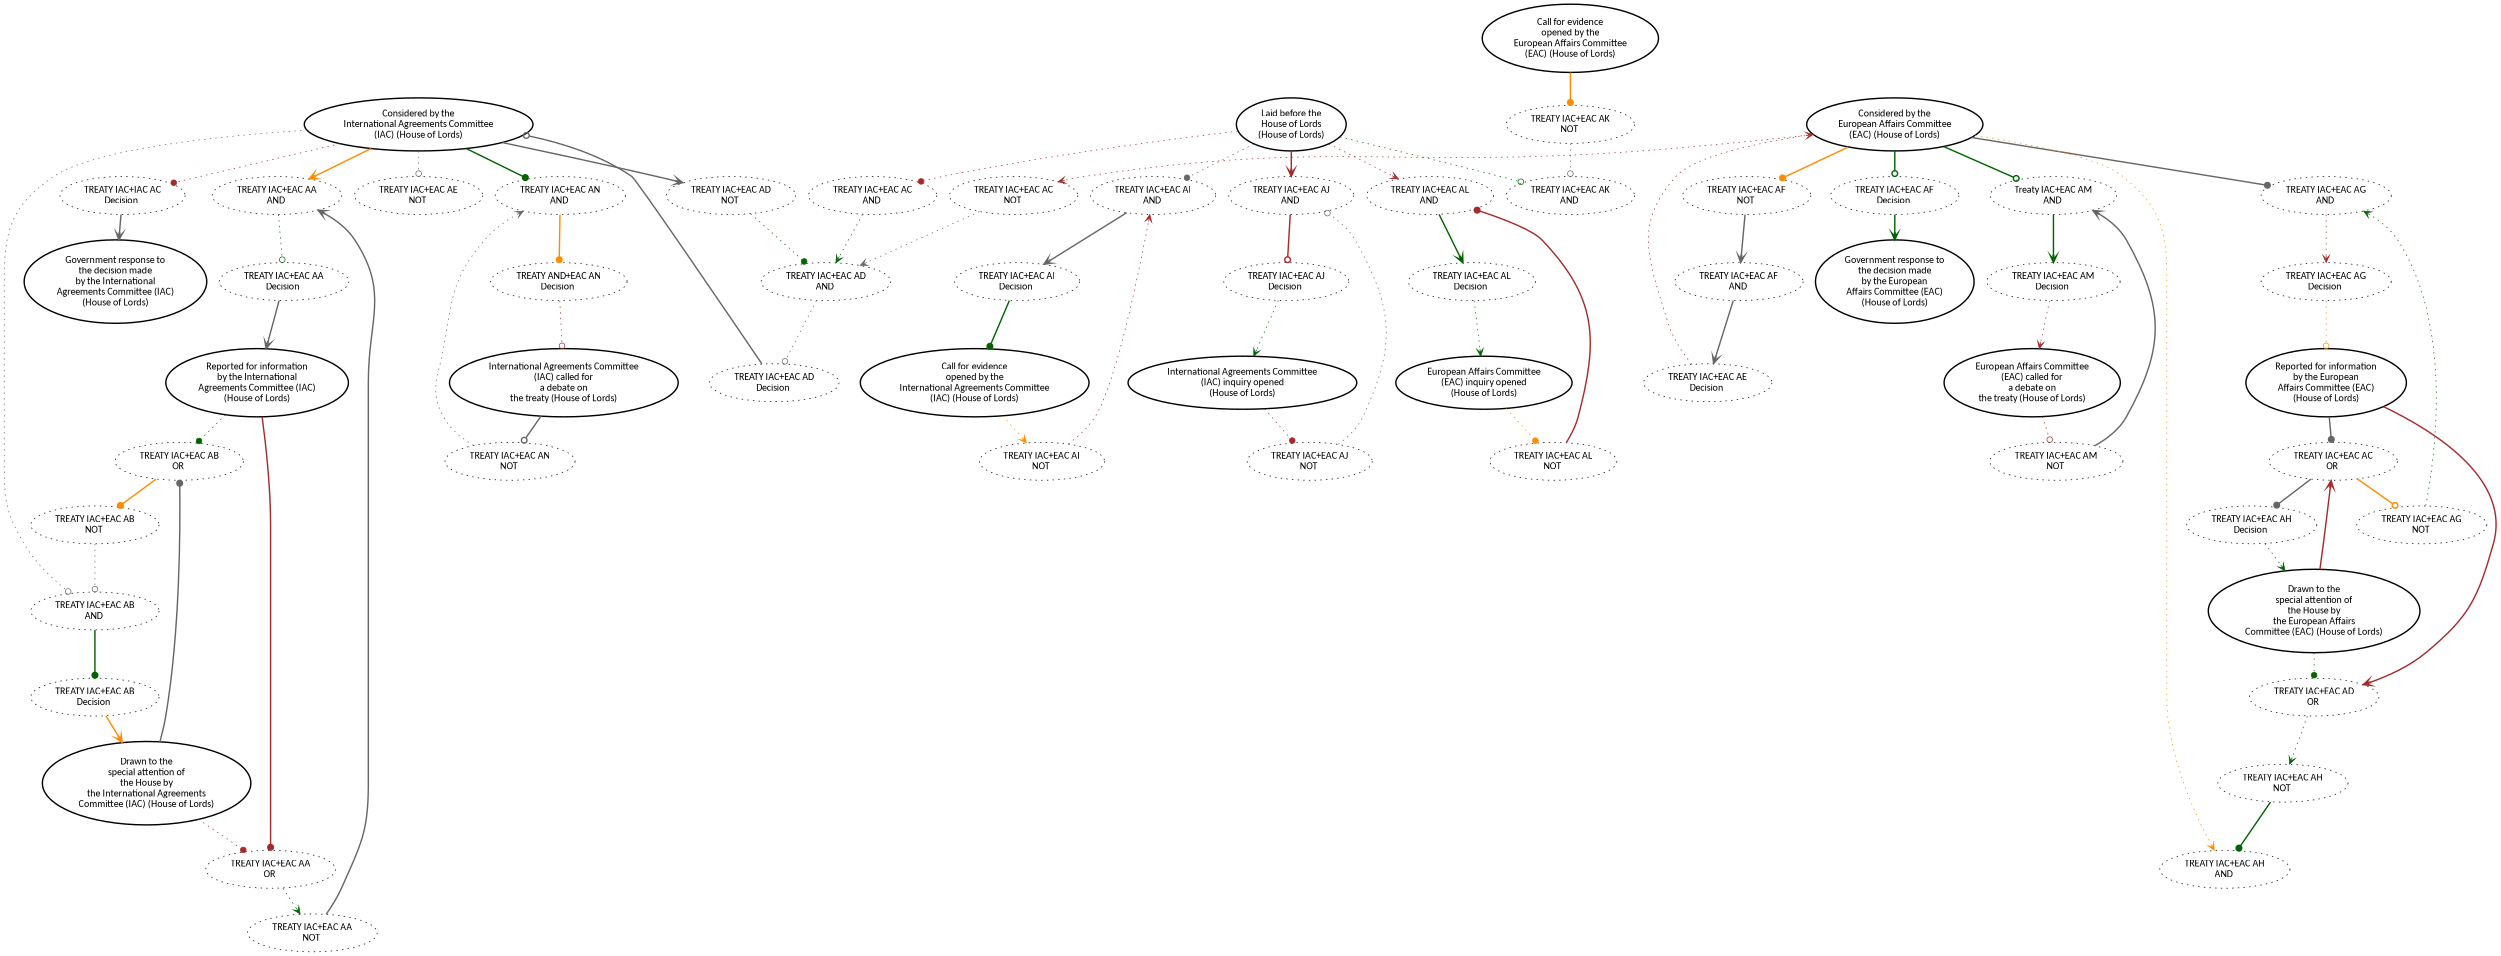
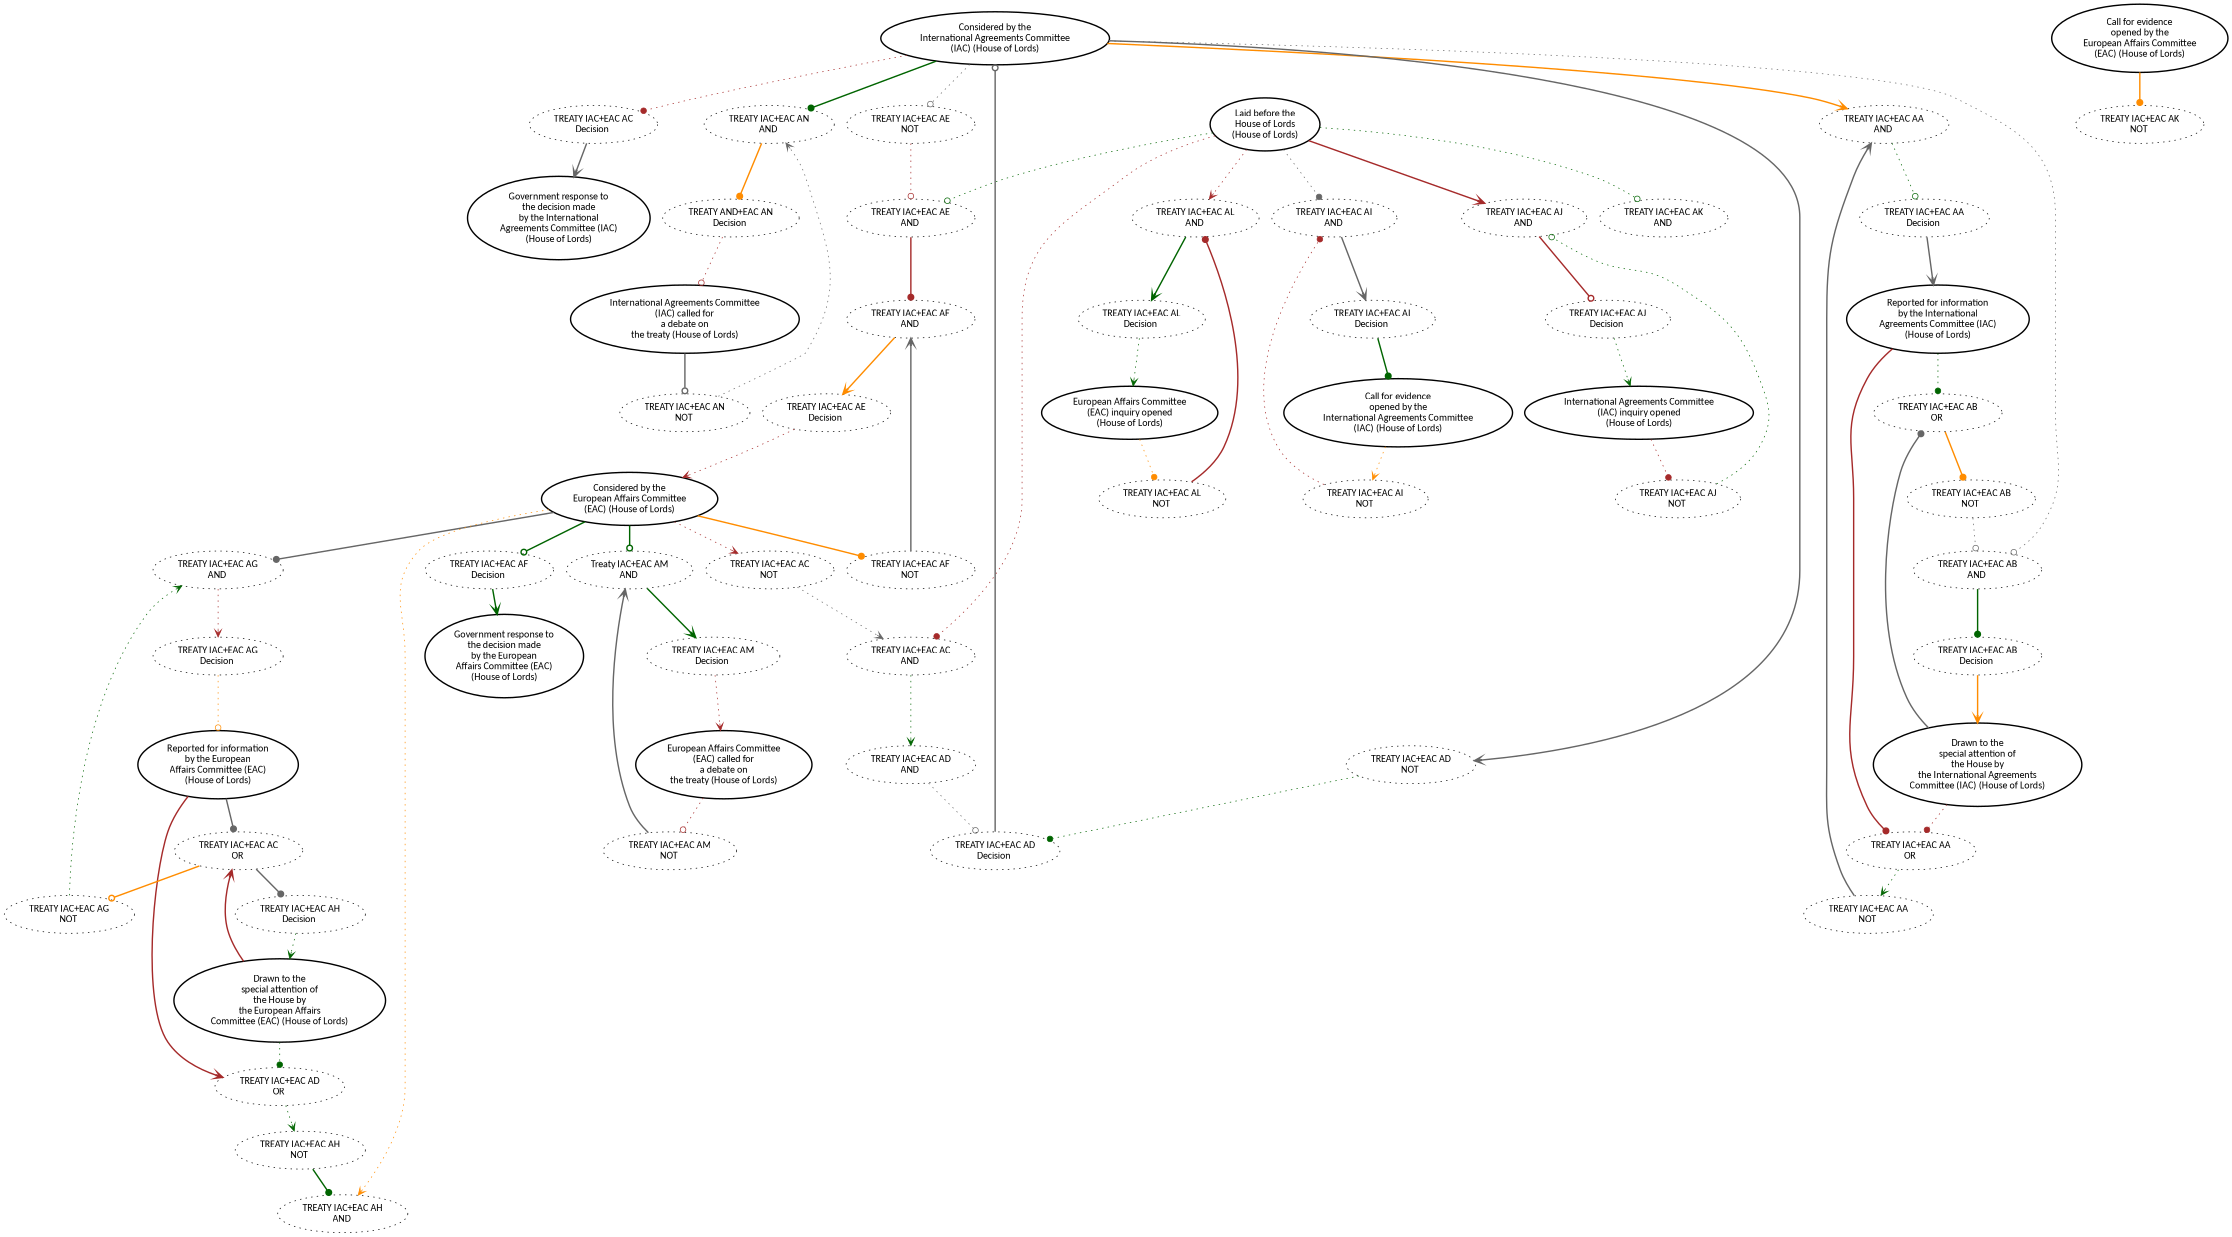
edge "TREATY IAC+EAC AK NOT" -> "TREATY IAC+EAC AK AND": removed
node "TREATY IAC+IAC AC Decision": label "TREATY IAC+IAC AC Decision" -> "TREATY IAC+EAC AC Decision"
node "TREATY IAC+EAC AE AND": added
edge "TREATY IAC+EAC AD NOT" -> "TREATY IAC+EAC AD AND": now "TREATY IAC+EAC AD NOT" -> "TREATY IAC+EAC AD Decision"
edge "TREATY IAC+EAC AC NOT" -> "TREATY IAC+EAC AD AND": now "TREATY IAC+EAC AC NOT" -> "TREATY IAC+EAC AC AND"
edge "TREATY IAC+EAC AJ NOT" -> "TREATY IAC+EAC AJ AND": color gray40 -> darkgreen
edge "TREATY IAC+EAC AF AND" -> "TREATY IAC+EAC AE Decision": color gray40 -> darkorange
edge "TREATY IAC+EAC AI NOT" -> "TREATY IAC+EAC AI AND": arrowhead vee -> dot
